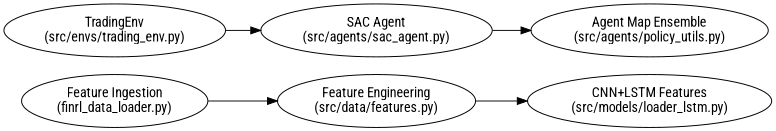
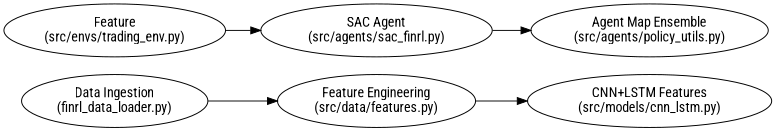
node "TradingEnv (src/envs/trading_env.py)": label "TradingEnv (src/envs/trading_env.py)" -> "Feature (src/envs/trading_env.py)"
node "SAC Agent (src/agents/sac_agent.py)": label "SAC Agent (src/agents/sac_agent.py)" -> "SAC Agent (src/agents/sac_finrl.py)"
node "Feature Ingestion (finrl_data_loader.py)": label "Feature Ingestion (finrl_data_loader.py)" -> "Data Ingestion (finrl_data_loader.py)"
node "CNN+LSTM Features (src/models/loader_lstm.py)": label "CNN+LSTM Features (src/models/loader_lstm.py)" -> "CNN+LSTM Features (src/models/cnn_lstm.py)"
